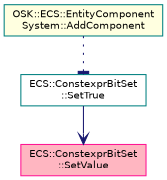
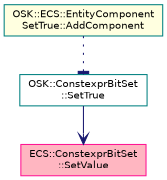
node "OSK::ECS::EntityComponent System::AddComponent": label "OSK::ECS::EntityComponent System::AddComponent" -> "OSK::ECS::EntityComponent SetTrue::AddComponent"
node "ECS::ConstexprBitSet ::SetTrue": label "ECS::ConstexprBitSet ::SetTrue" -> "OSK::ConstexprBitSet ::SetTrue"
